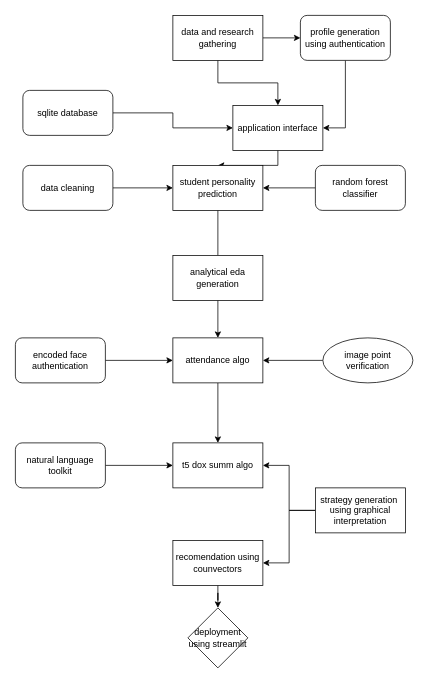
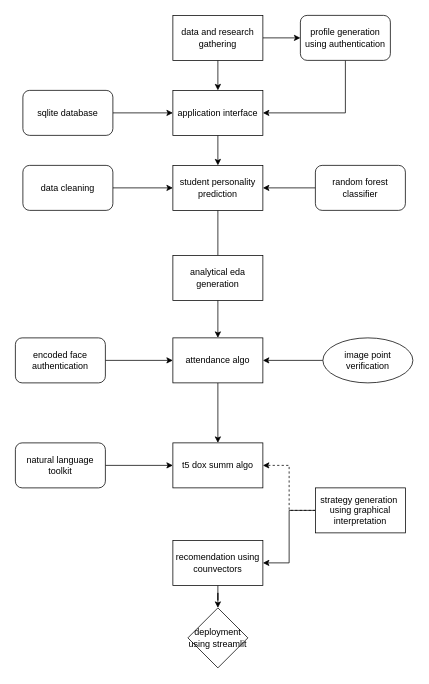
node "application interface": moved (278, 128) -> (218, 113)
edge "strategy generation using graphical interpretation" -> "t5 dox summ algo": style solid -> dashed
